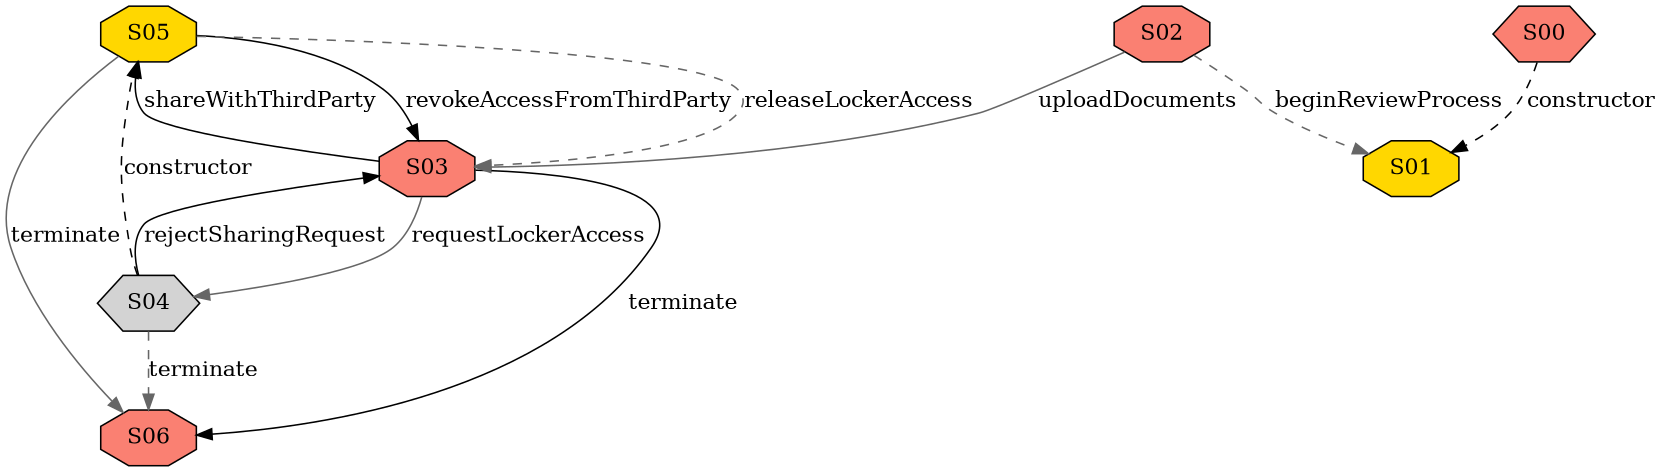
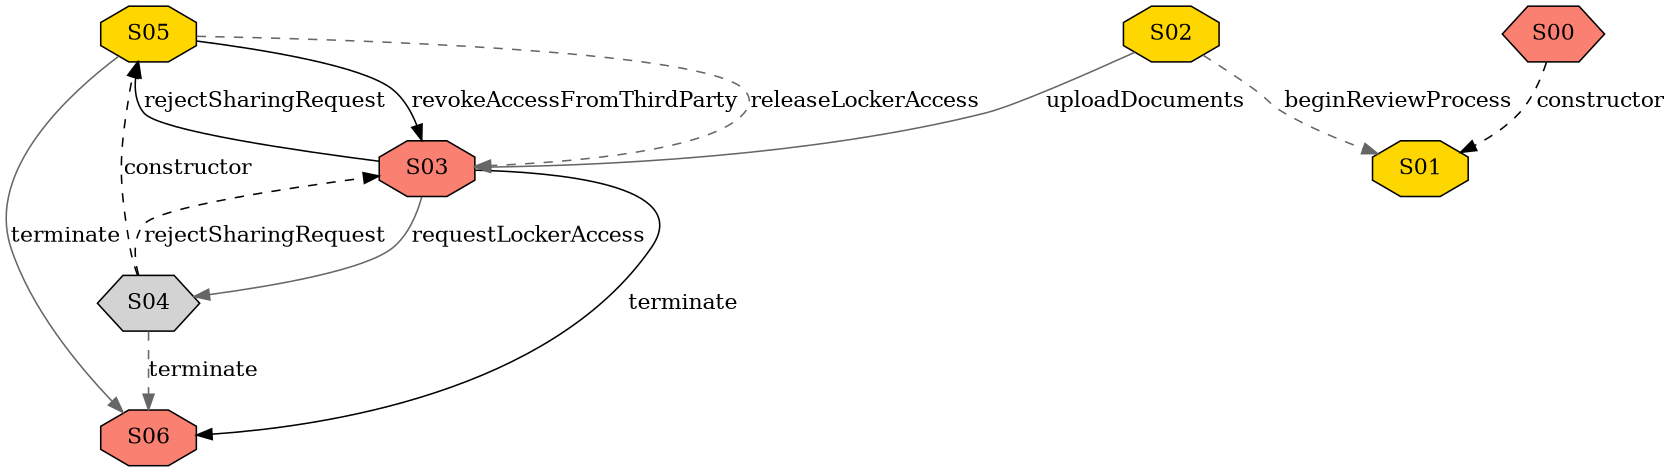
node "S02": fillcolor salmon -> gold
edge "S03" -> "S05": label "shareWithThirdParty" -> "rejectSharingRequest"
edge "S04" -> "S03": style solid -> dashed
